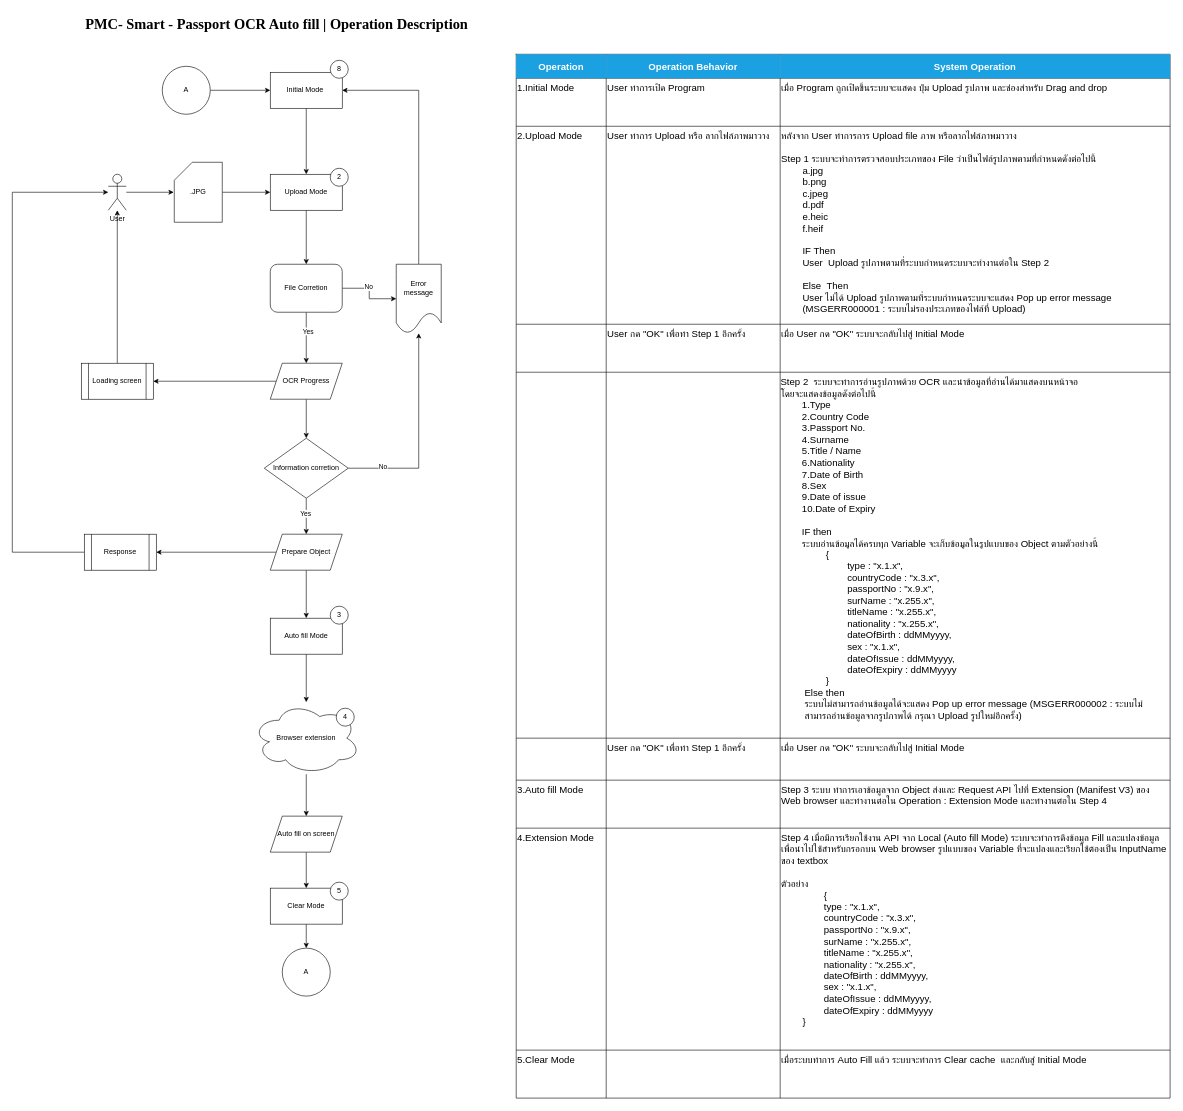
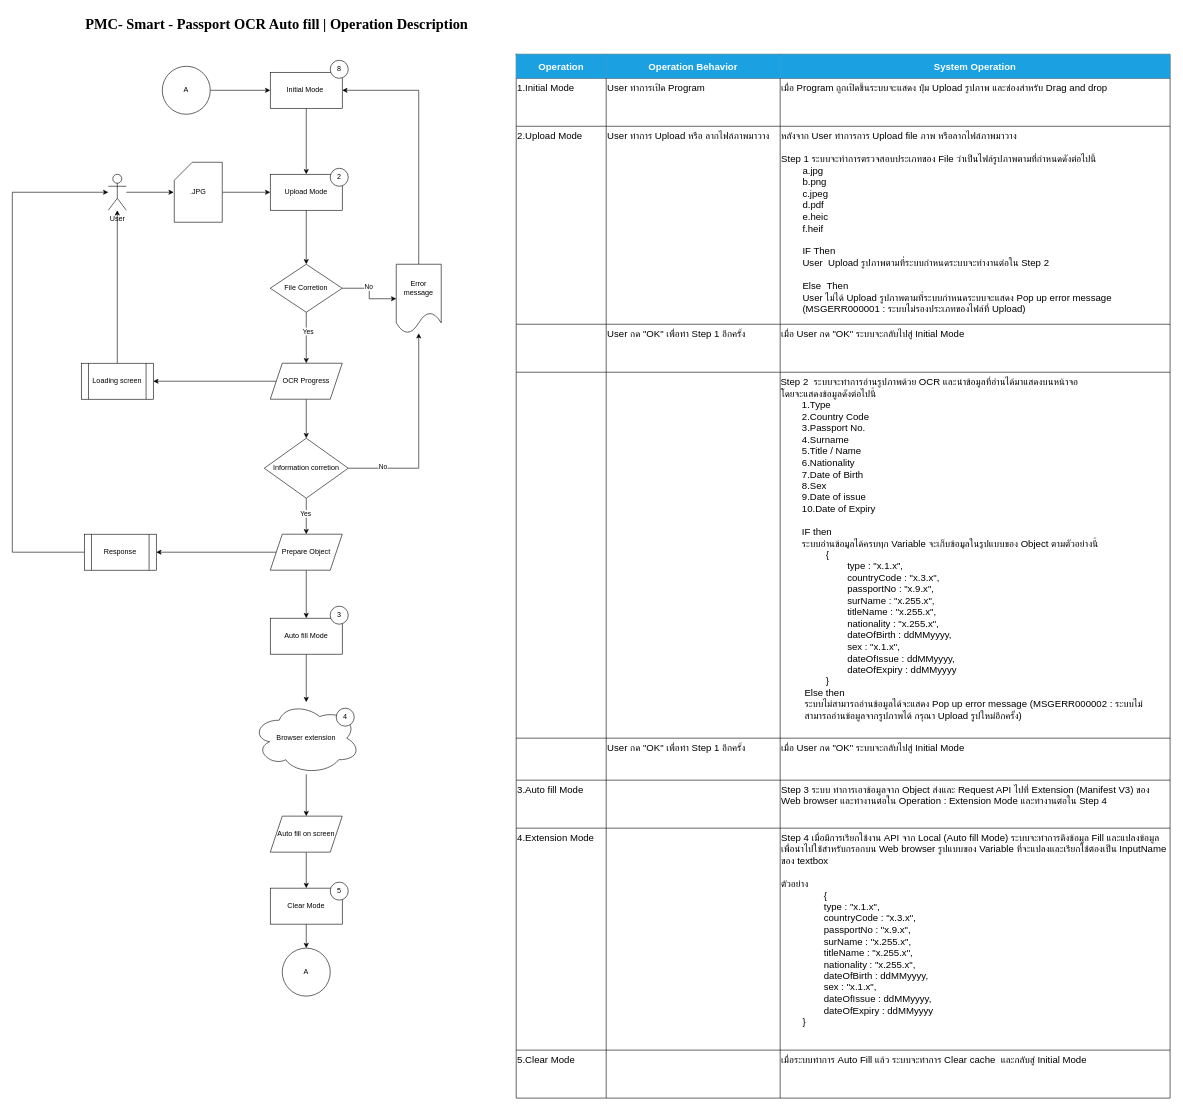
node "File Corretion": shape rounded rectangle -> diamond
